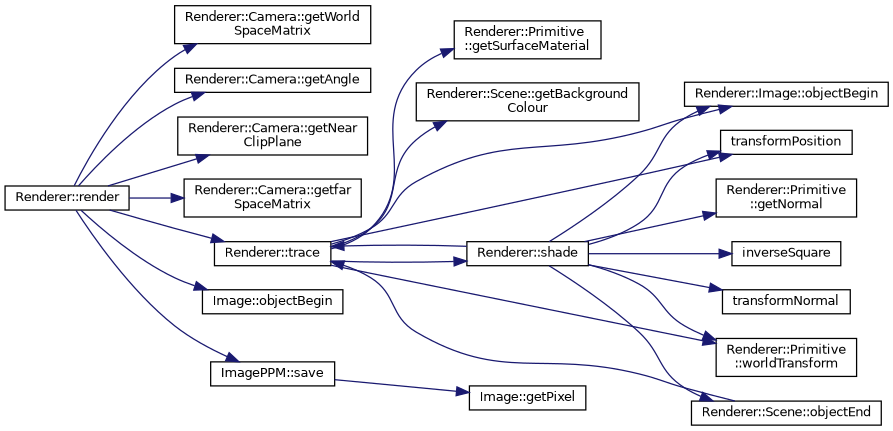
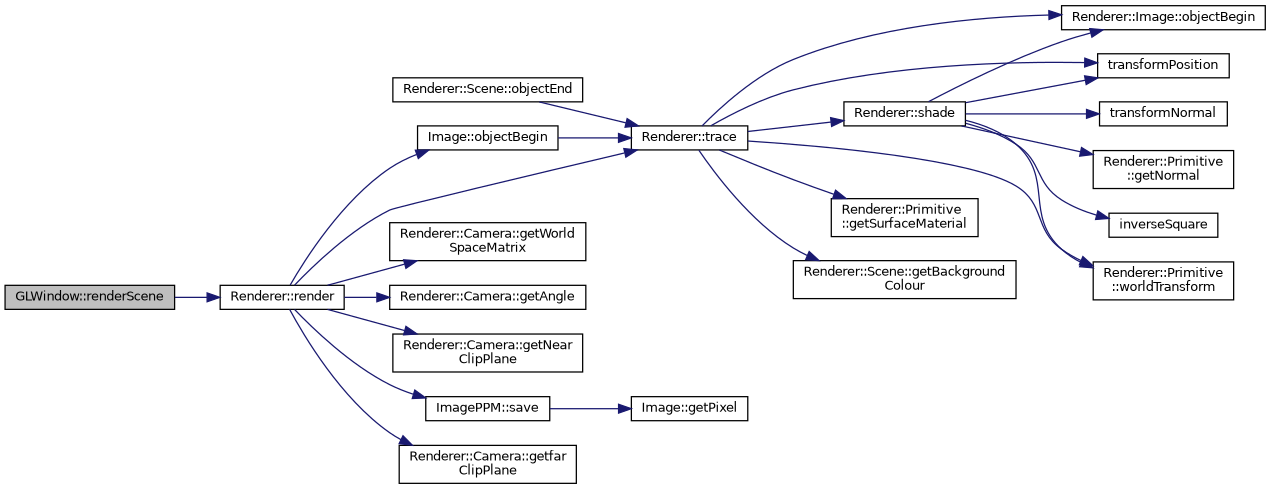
node "Renderer::Camera::getfar SpaceMatrix": label "Renderer::Camera::getfar SpaceMatrix" -> "Renderer::Camera::getfar ClipPlane"
edge "Renderer::shade" -> "Renderer::trace": now "Image::objectBegin" -> "Renderer::trace"
node "GLWindow::renderScene": added
edge "Renderer::shade" -> "Renderer::Scene::objectEnd": removed
